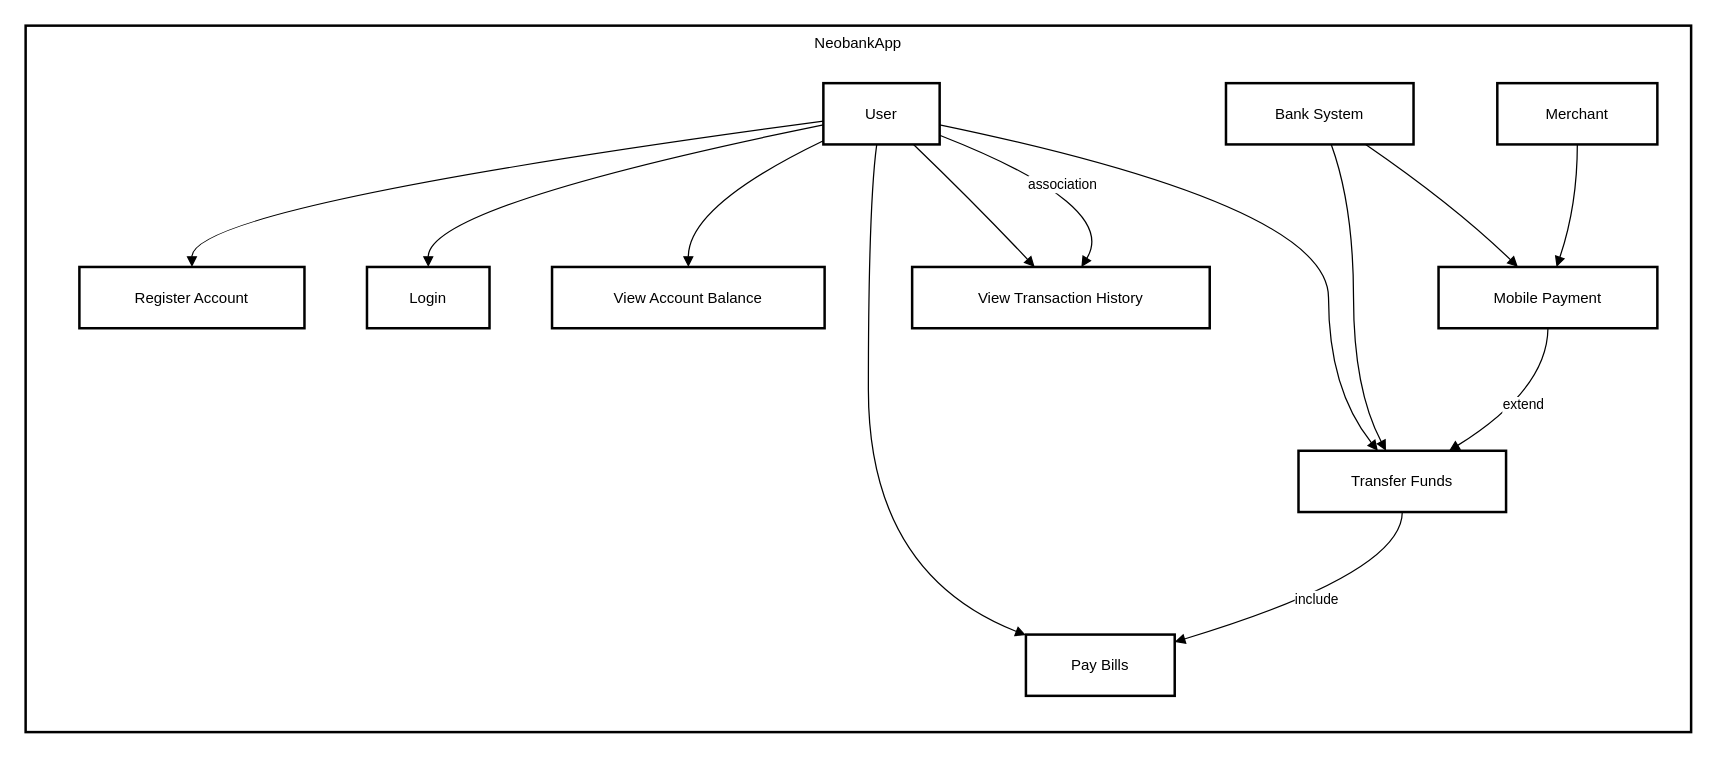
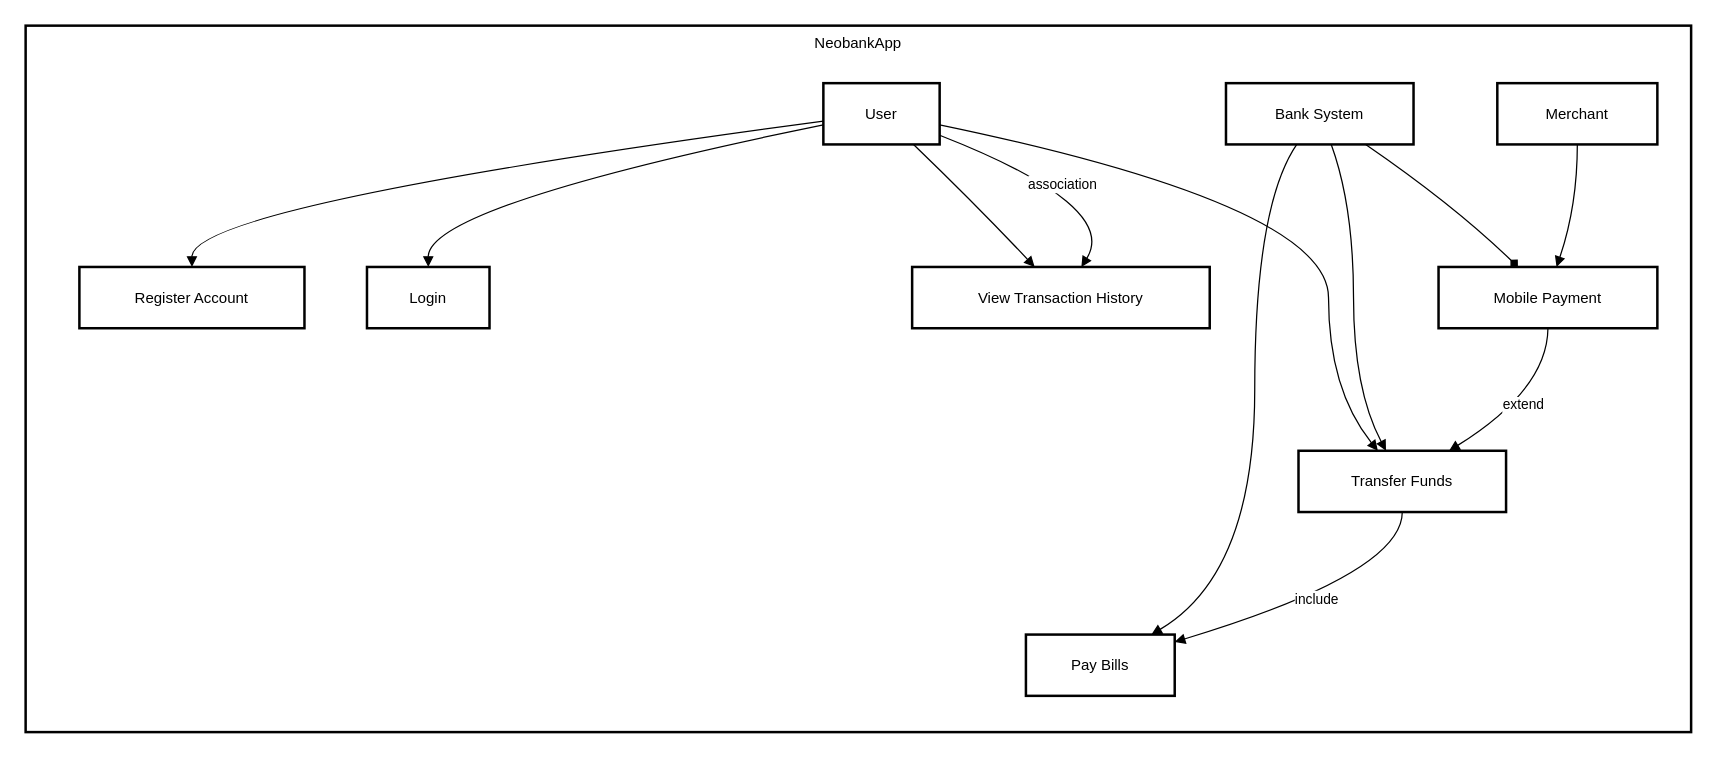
edge "User" -> "View Account Balance": removed
edge "Bank System" -> "Mobile Payment": arrowhead block -> diamond
node "View Account Balance": removed
edge "Bank System" -> "Pay Bills": added
edge "User" -> "Pay Bills": removed
